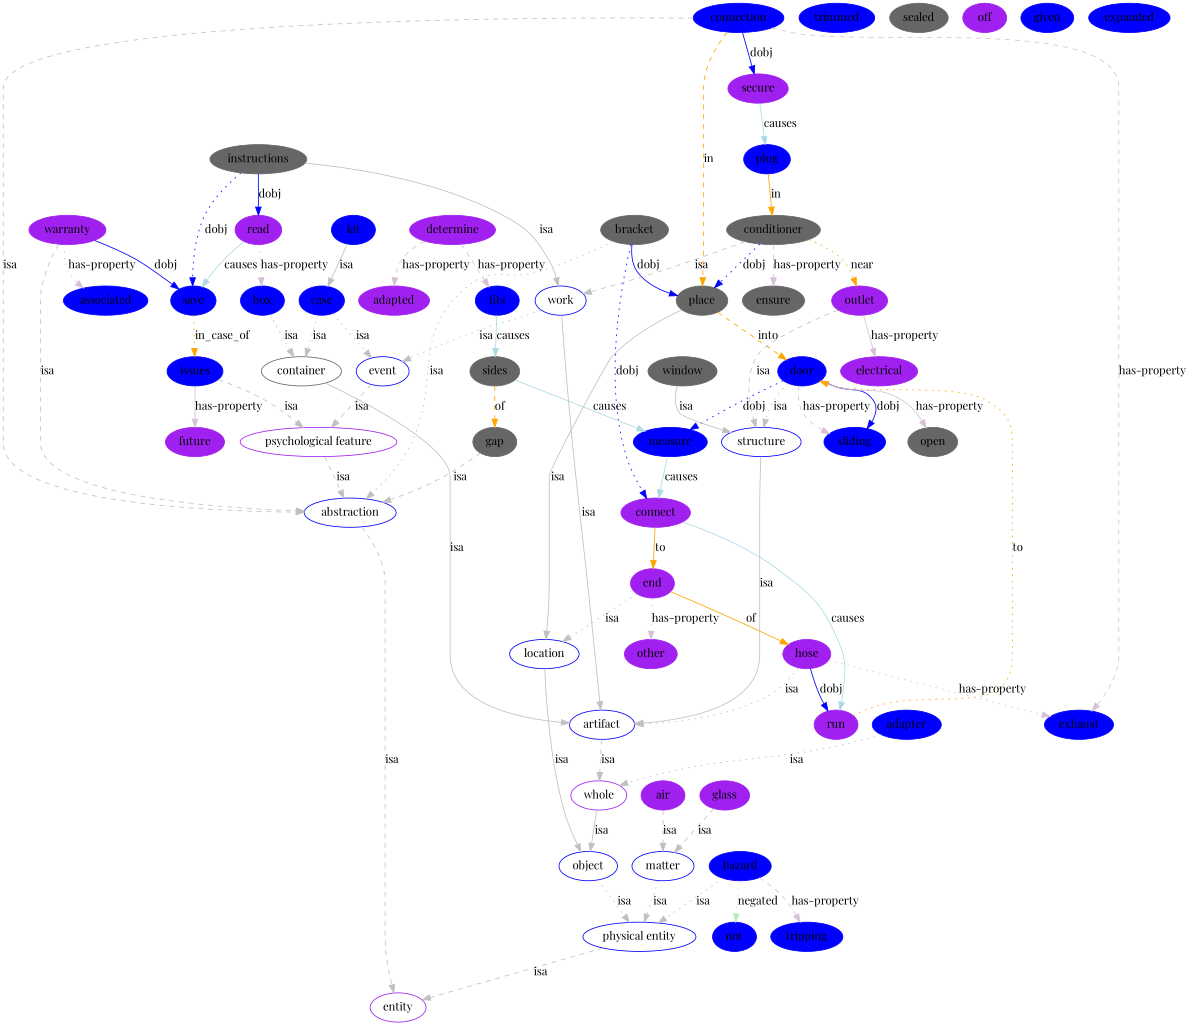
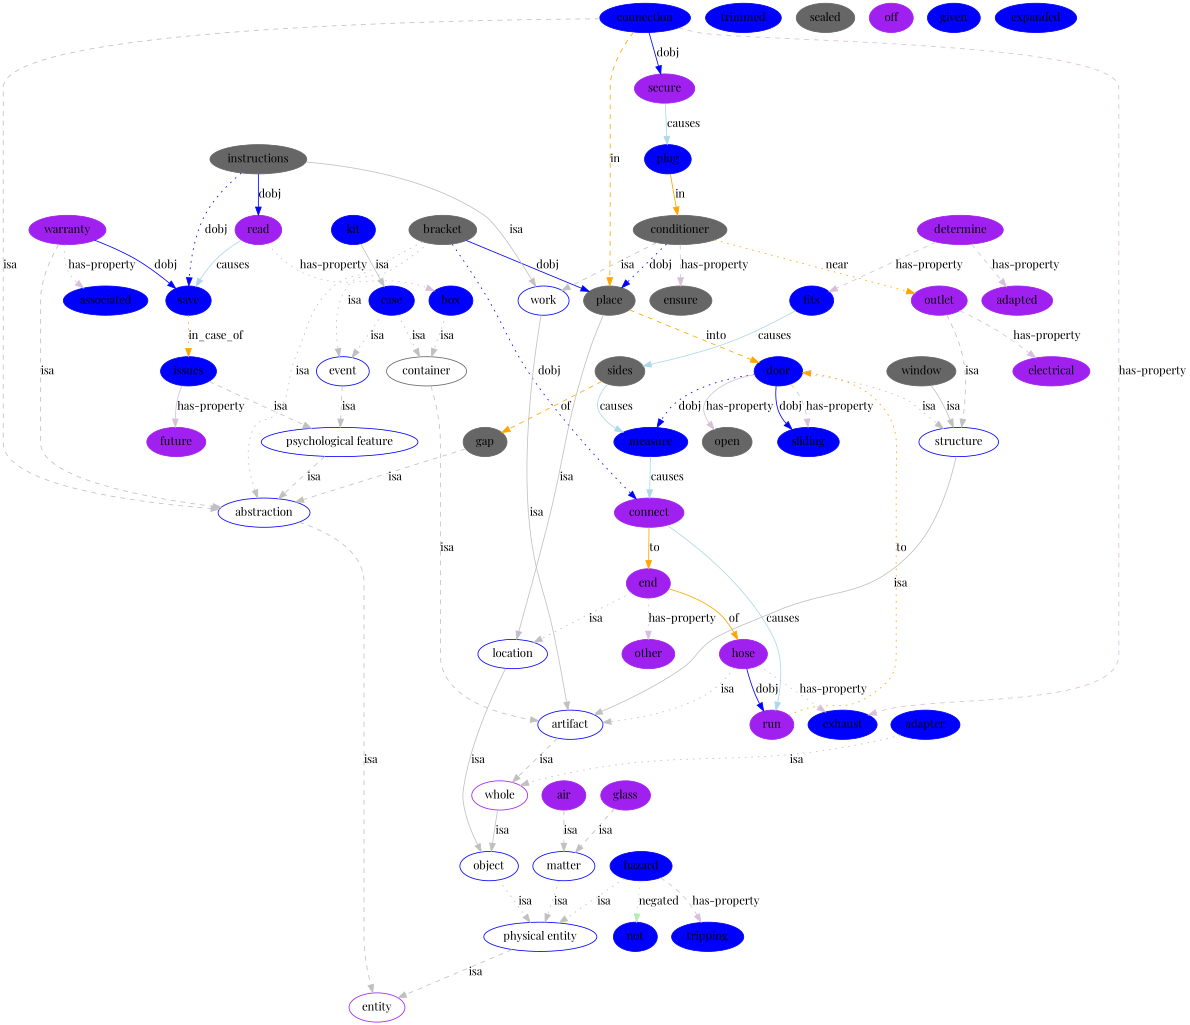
edge "work" -> "event": now "bracket" -> "event"
edge "outlet" -> "electrical": style solid -> dashed
node "psychological feature": color purple -> blue
edge "container" -> "artifact": style solid -> dashed
